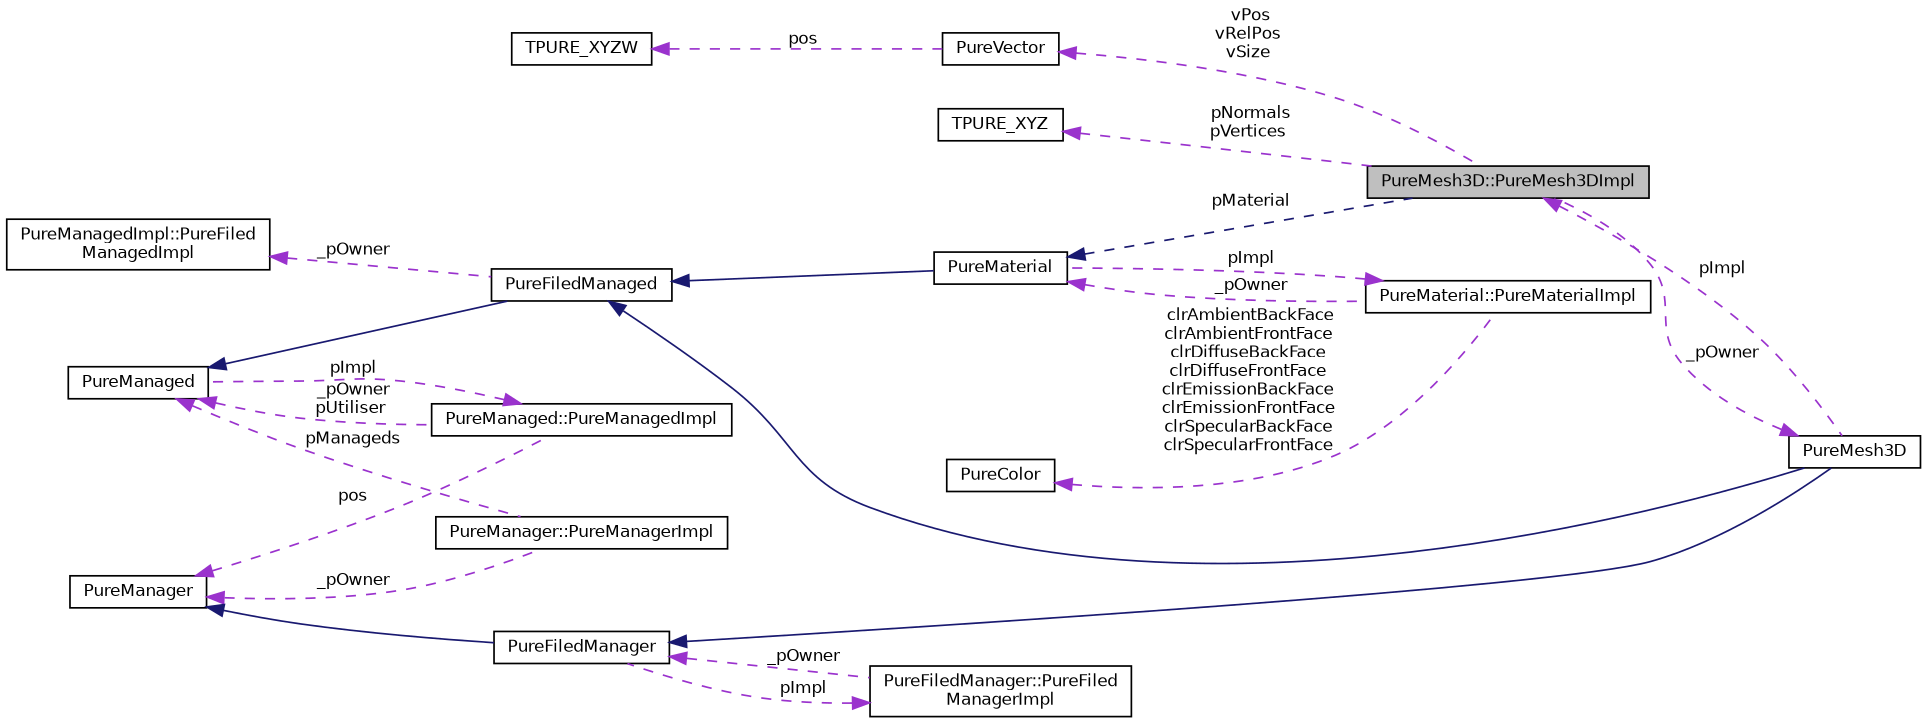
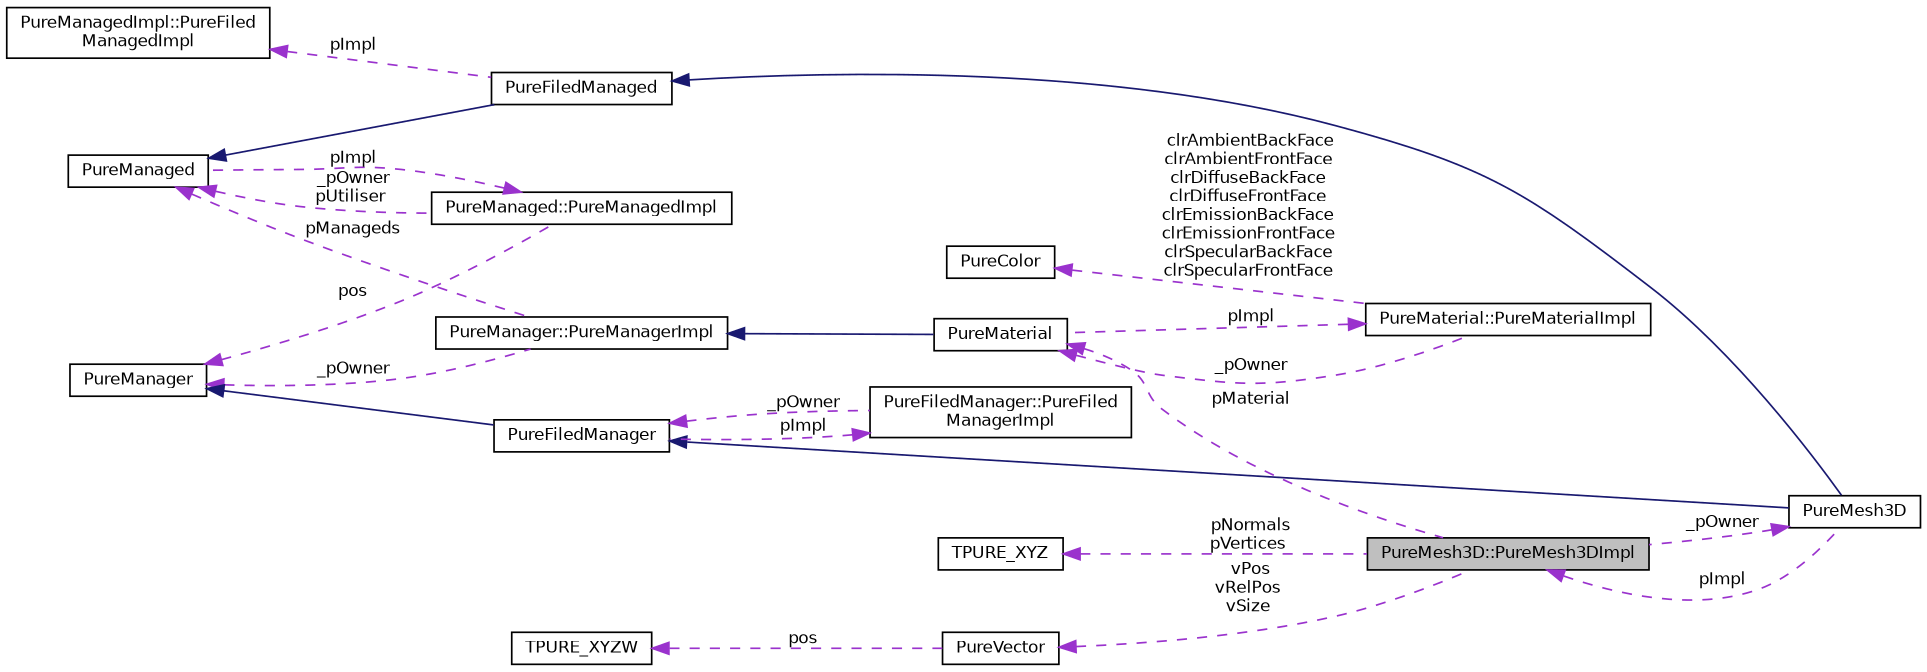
edge "PureMesh3D::PureMesh3DImpl" -> "PureMaterial": color midnightblue -> darkorchid3
edge "PureFiledManaged" -> "PureManagedImpl::PureFiled ManagedImpl": label " _pOwner" -> " pImpl"
edge "PureMaterial" -> "PureFiledManaged": now "PureMaterial" -> "PureManager::PureManagerImpl"
